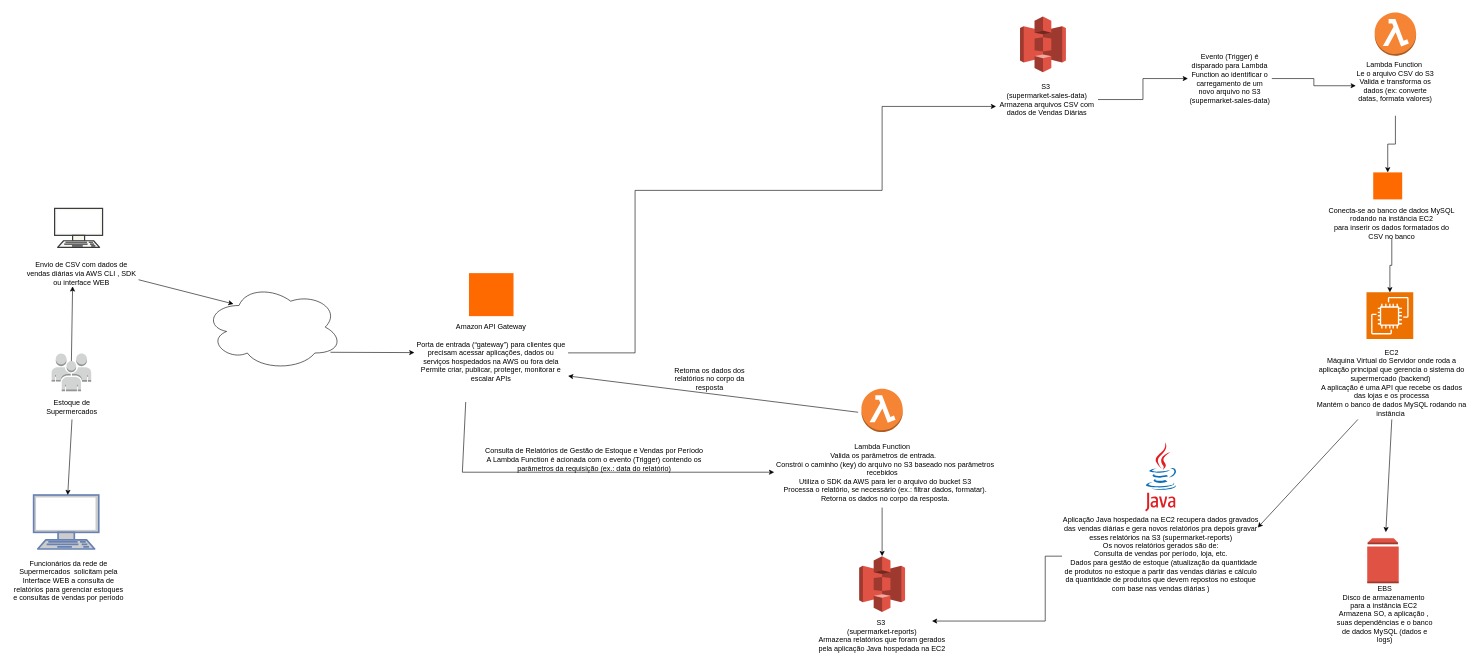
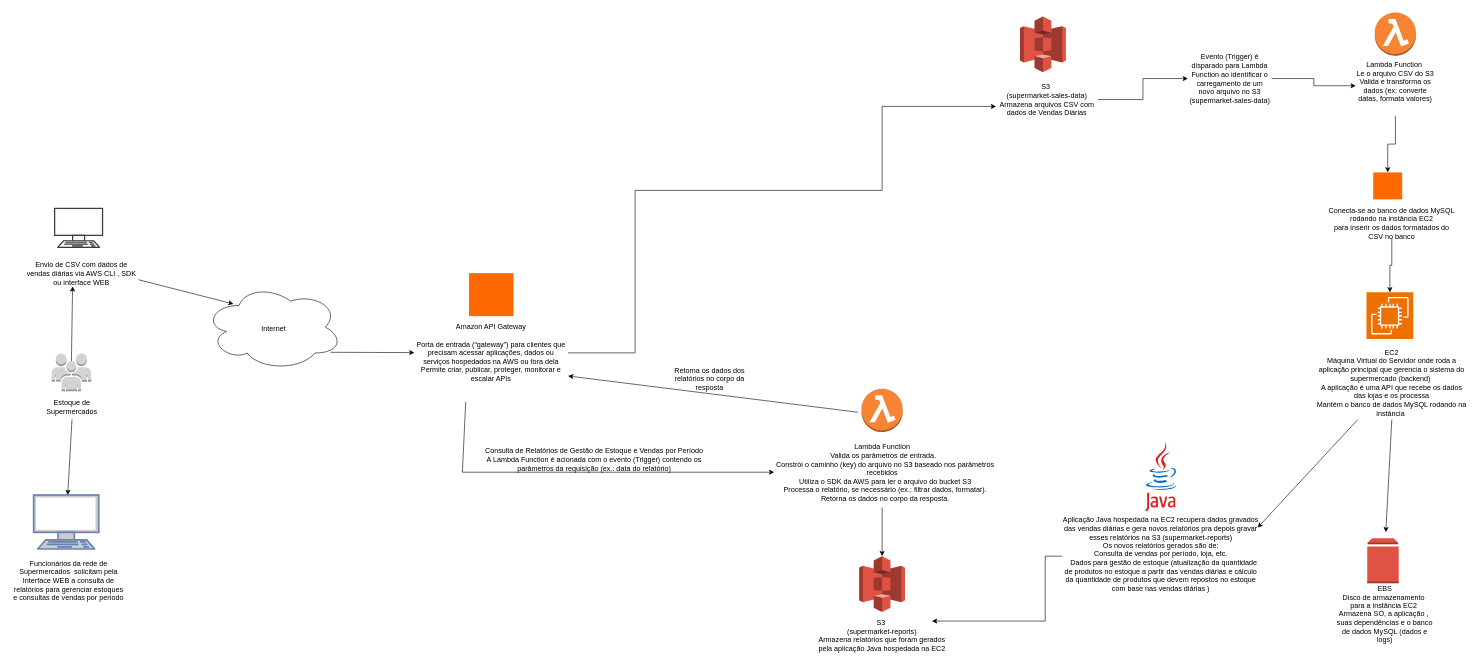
node "Internet": added
